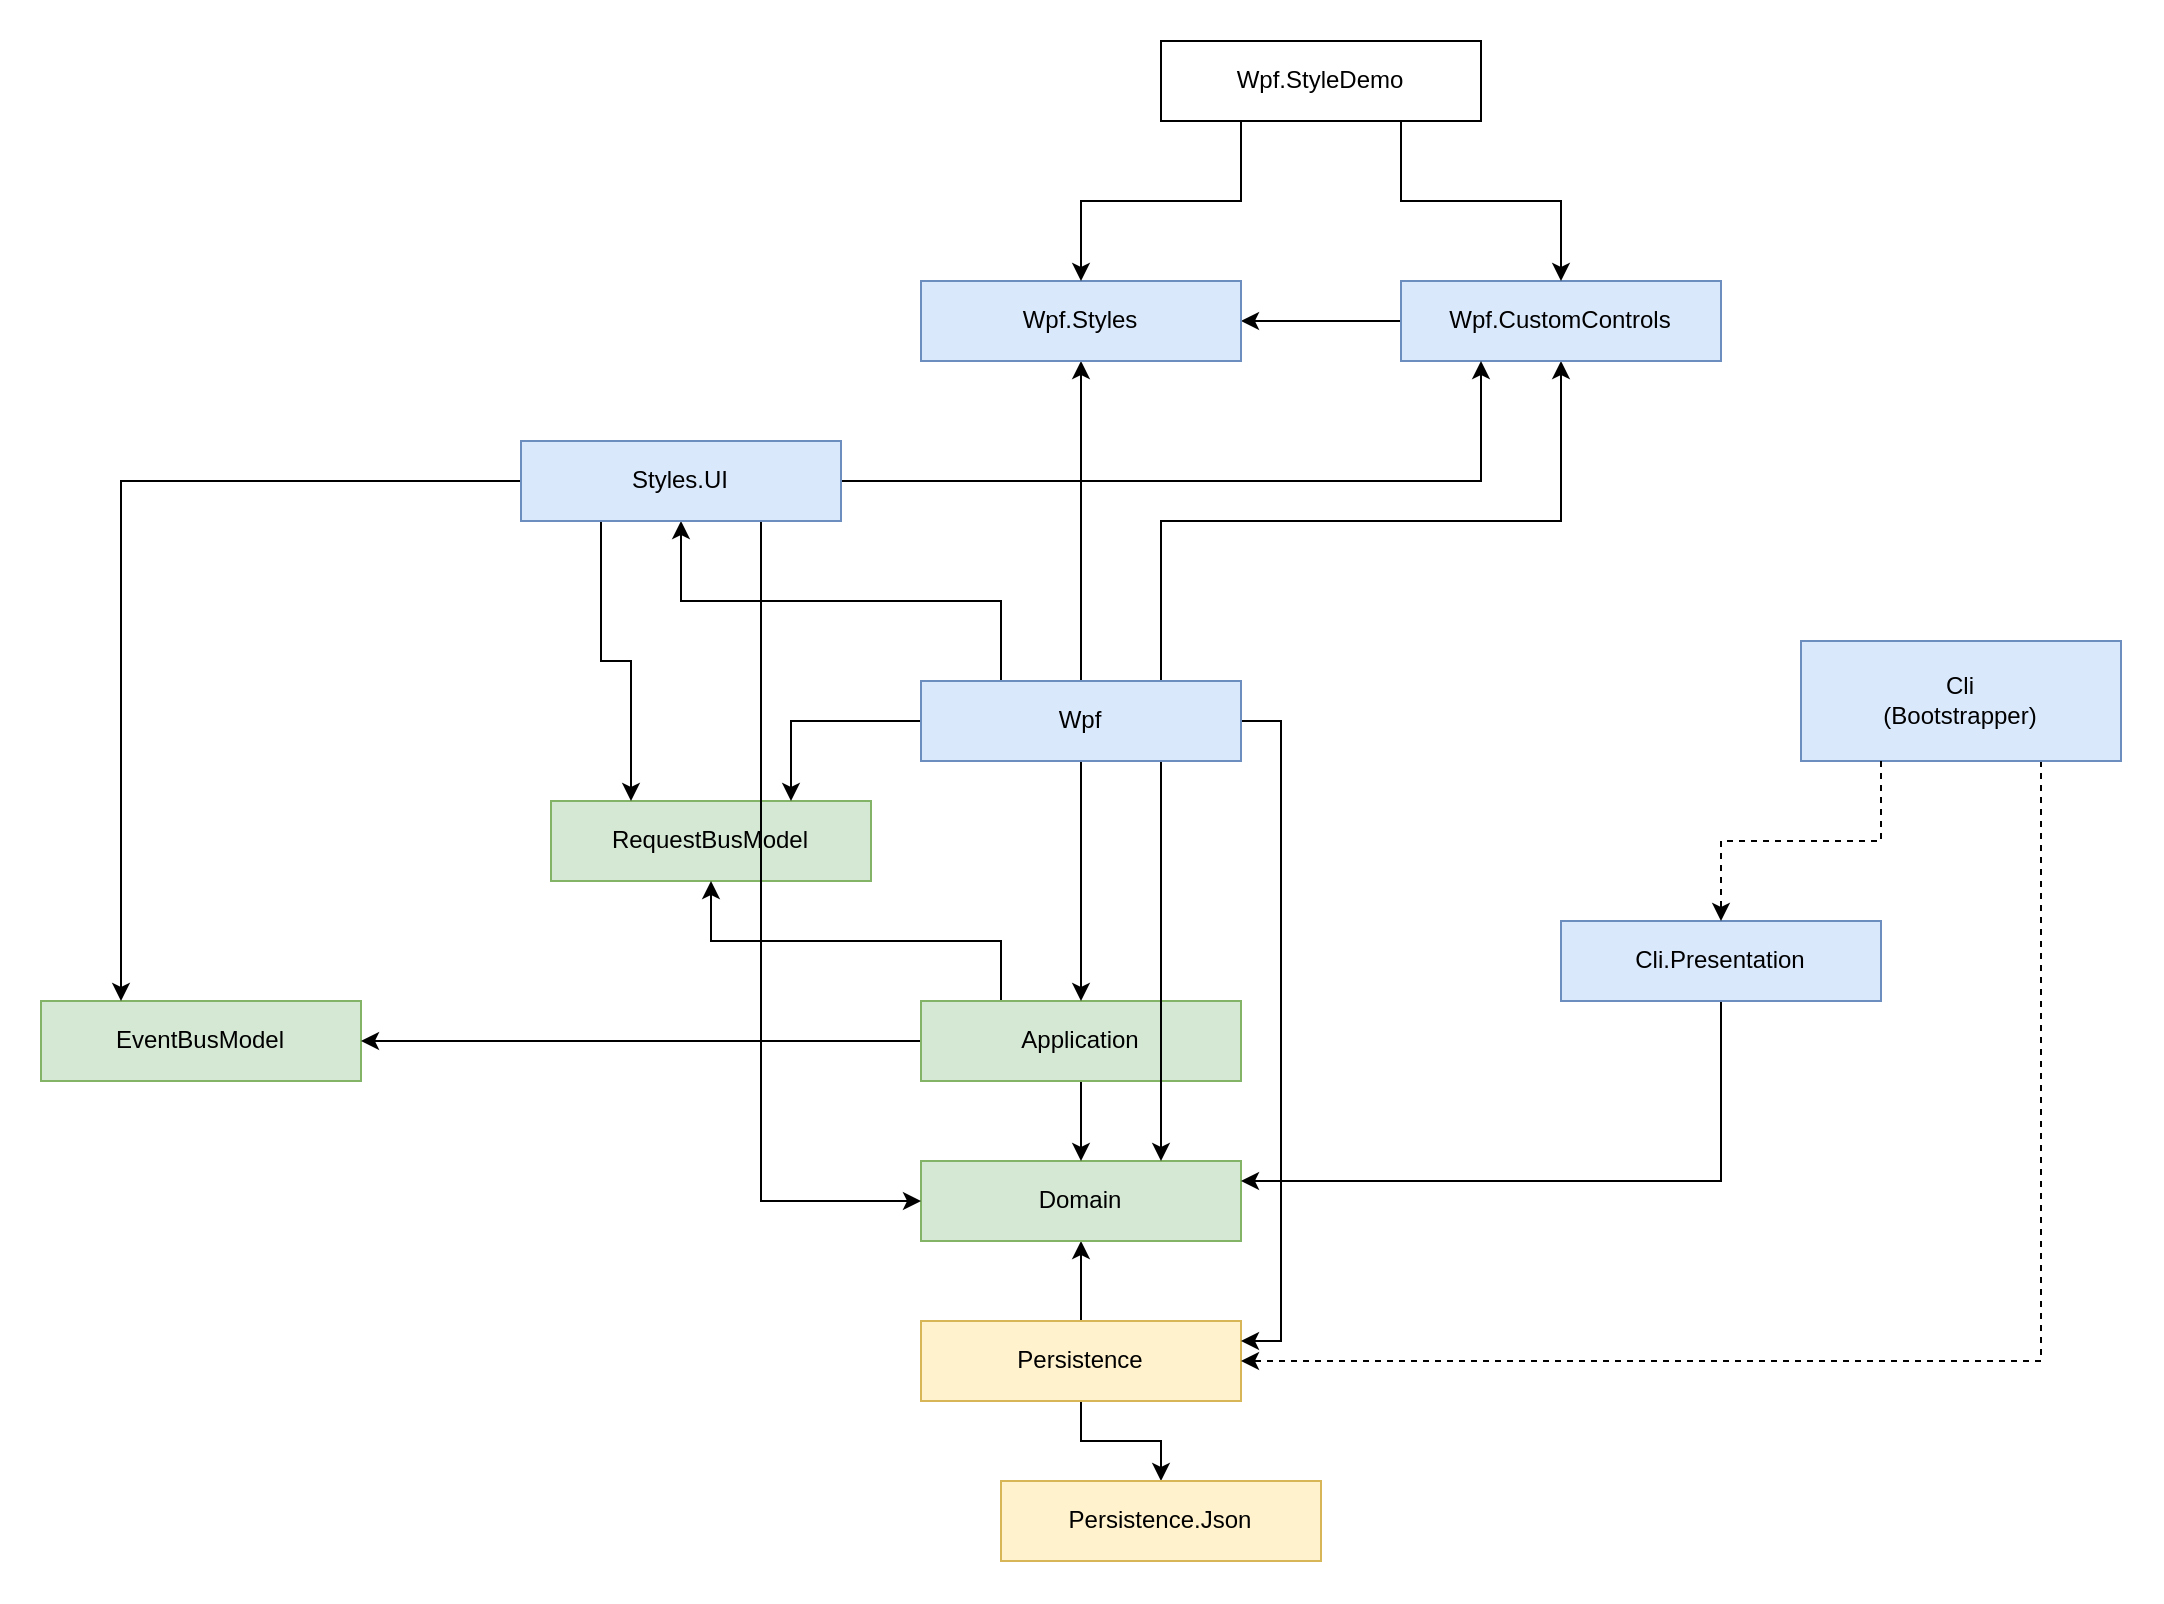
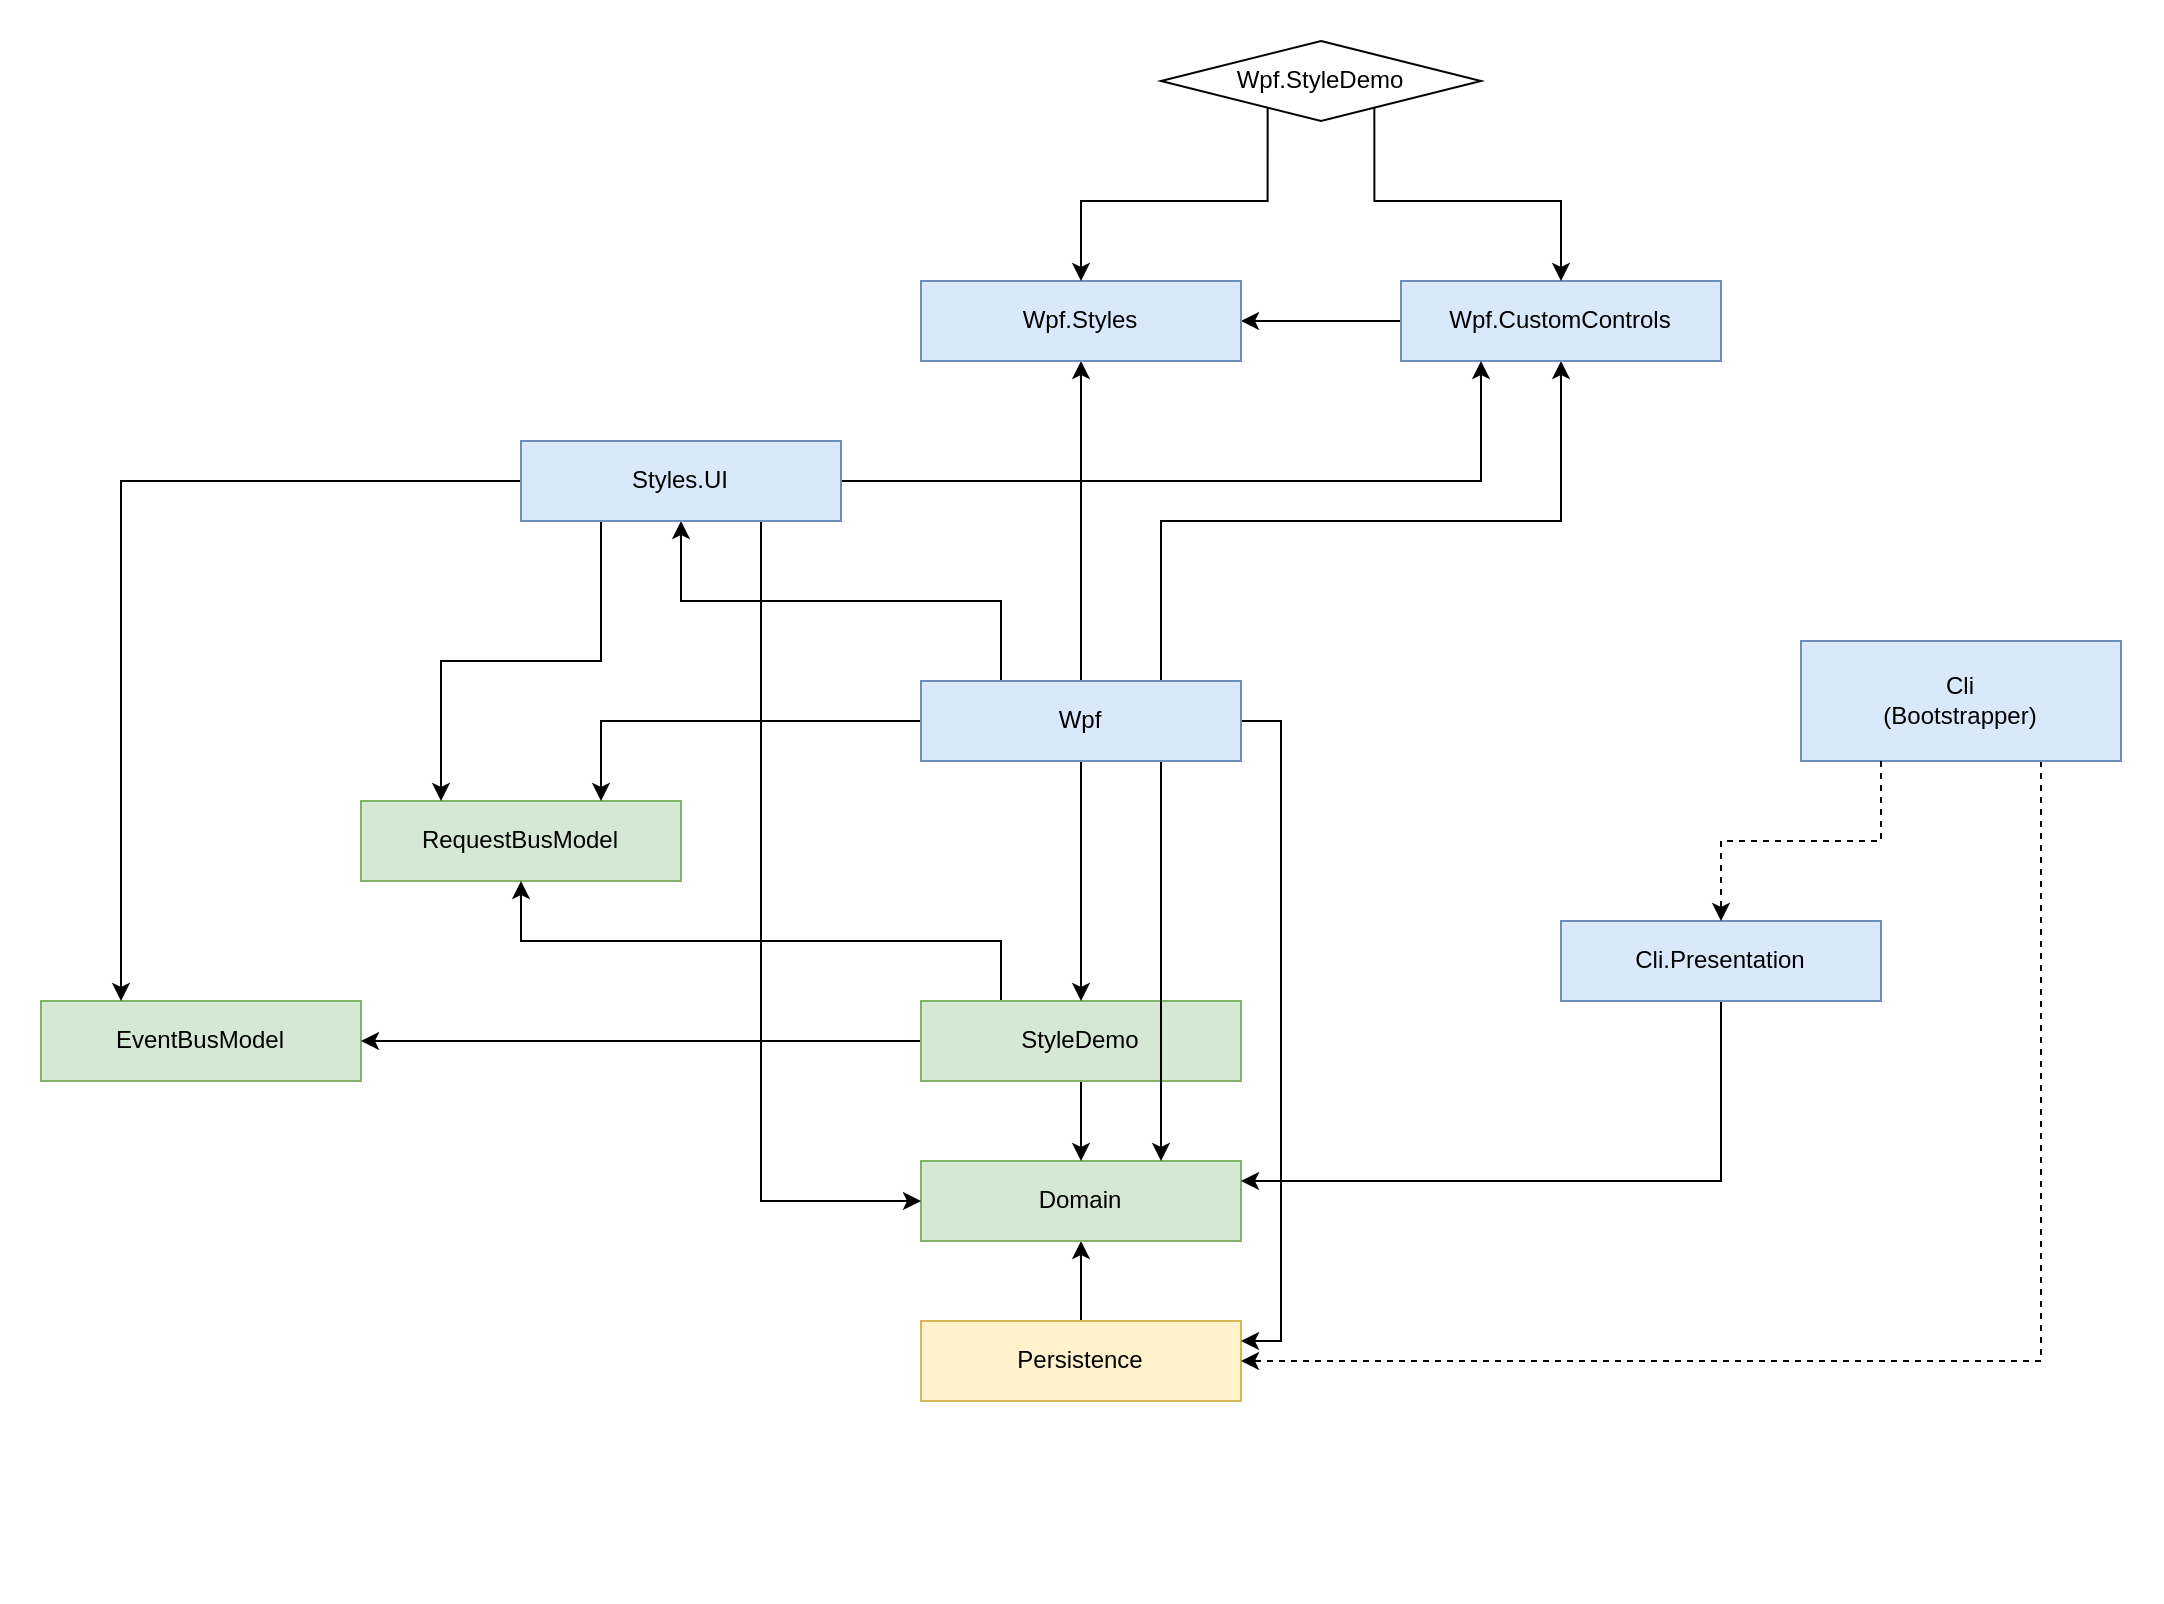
node "Wpf.StyleDemo": shape rectangle -> diamond
node "RequestBusModel": moved (711, 841) -> (521, 841)
node "Application": label "Application" -> "StyleDemo"
edge "Persistence" -> "Persistence.Json": removed
node "Persistence.Json": removed
